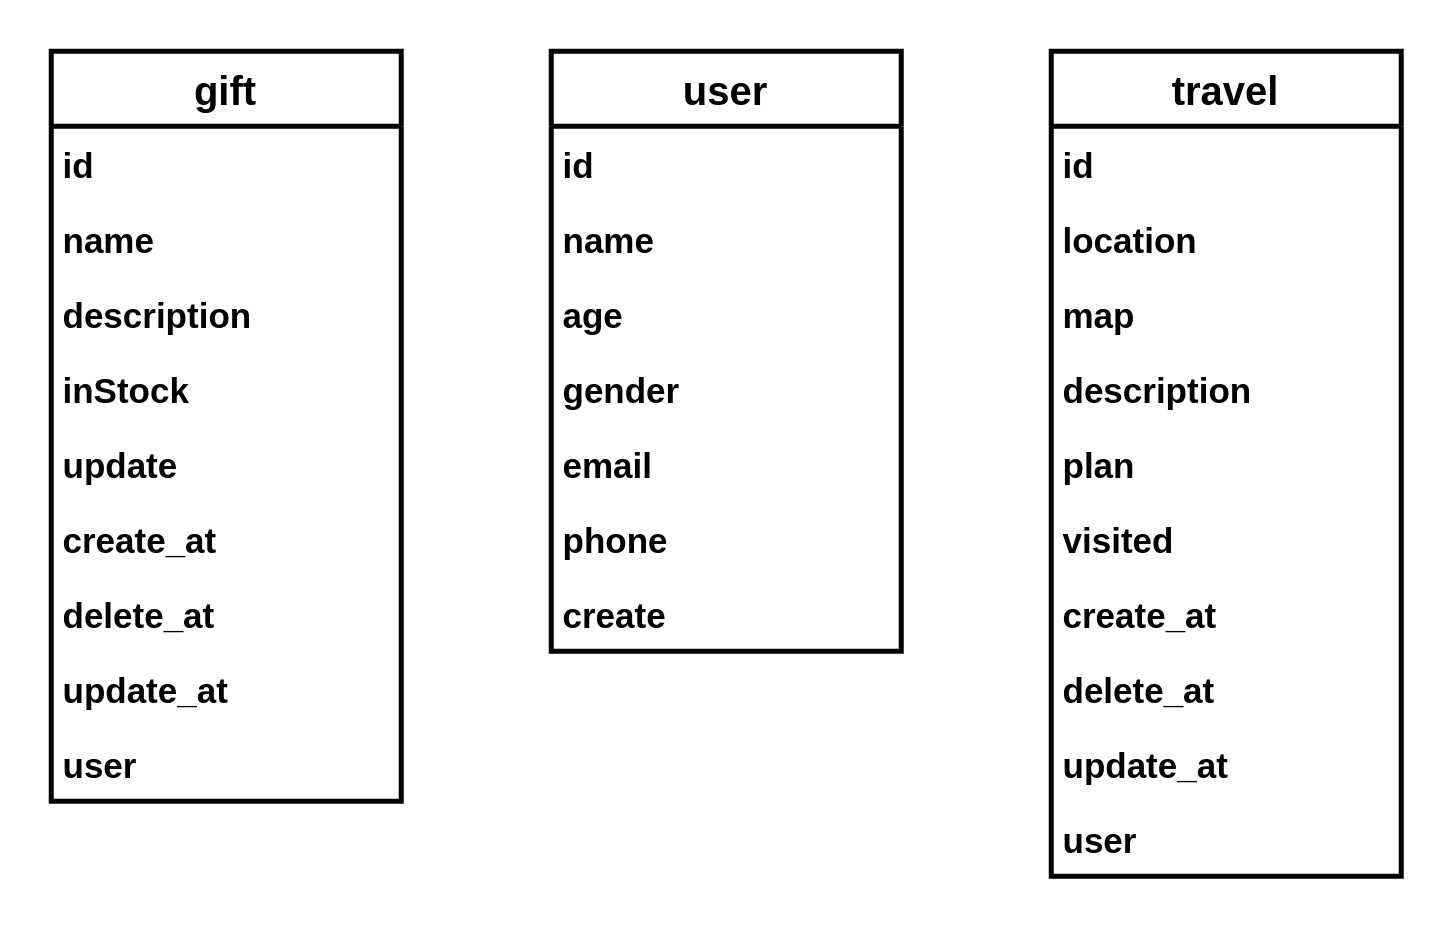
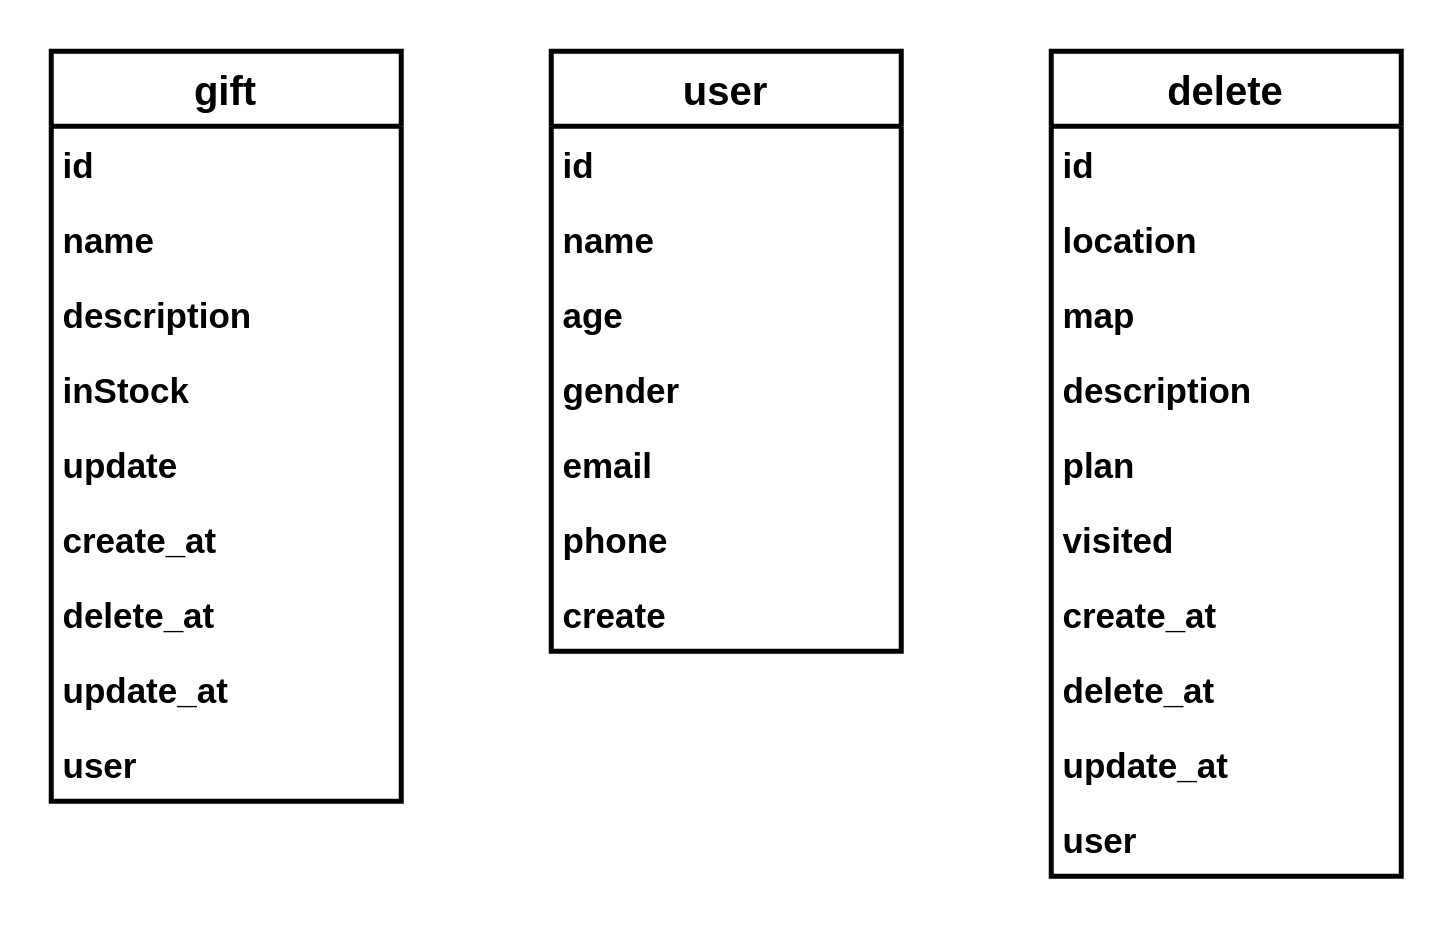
node "travel": label "travel" -> "delete"
